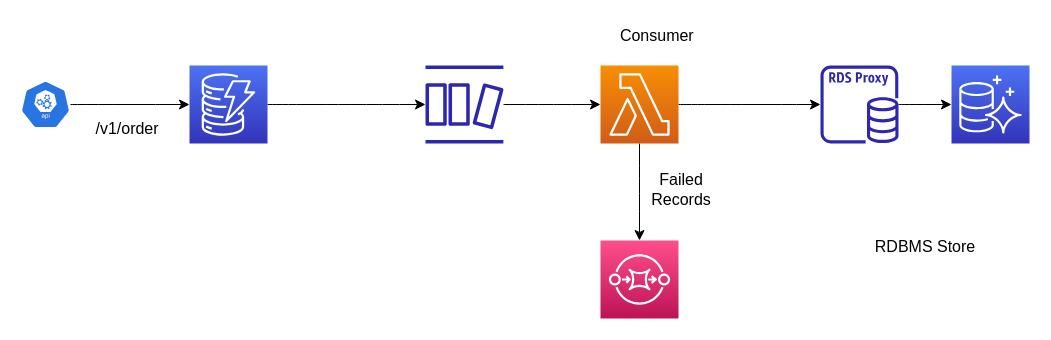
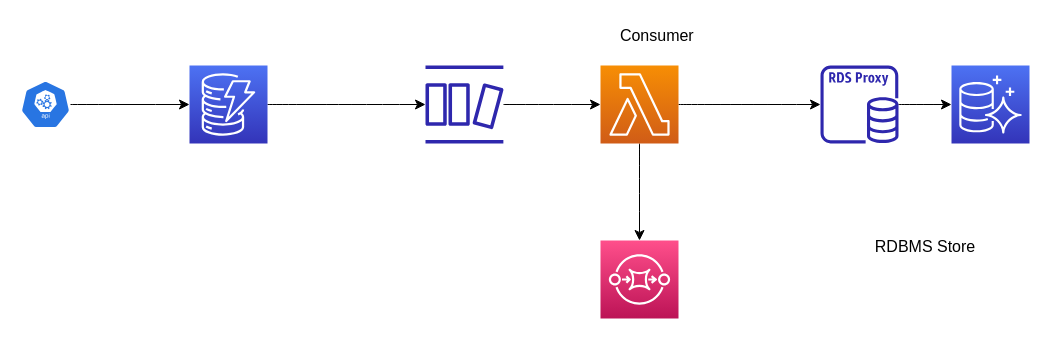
node "/v1/order": removed
node "Failed Records": removed
